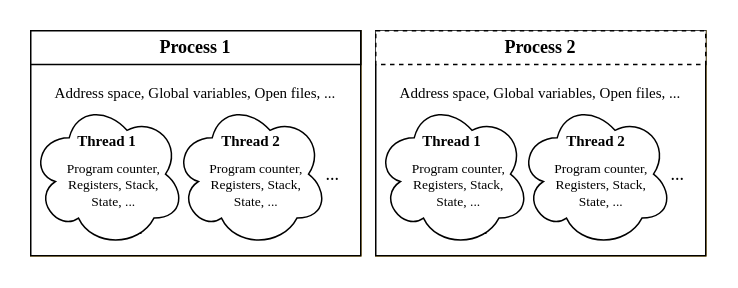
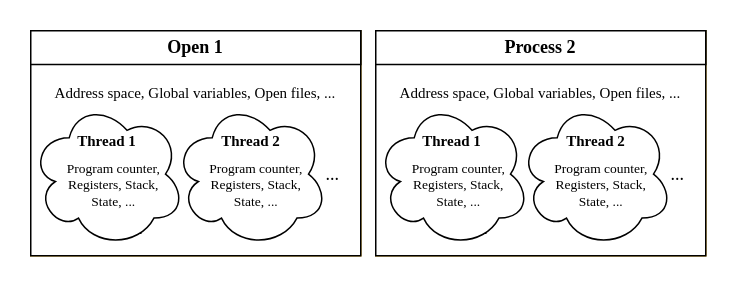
node "Process 1": label "Process 1" -> "Open 1"
node "Process 2": style dashed -> solid
